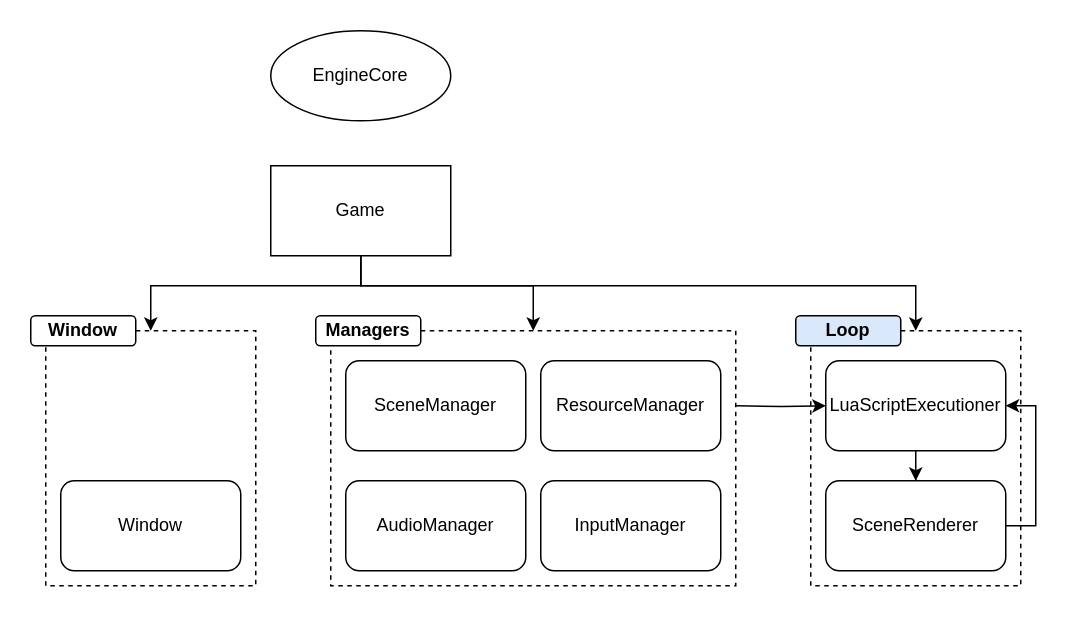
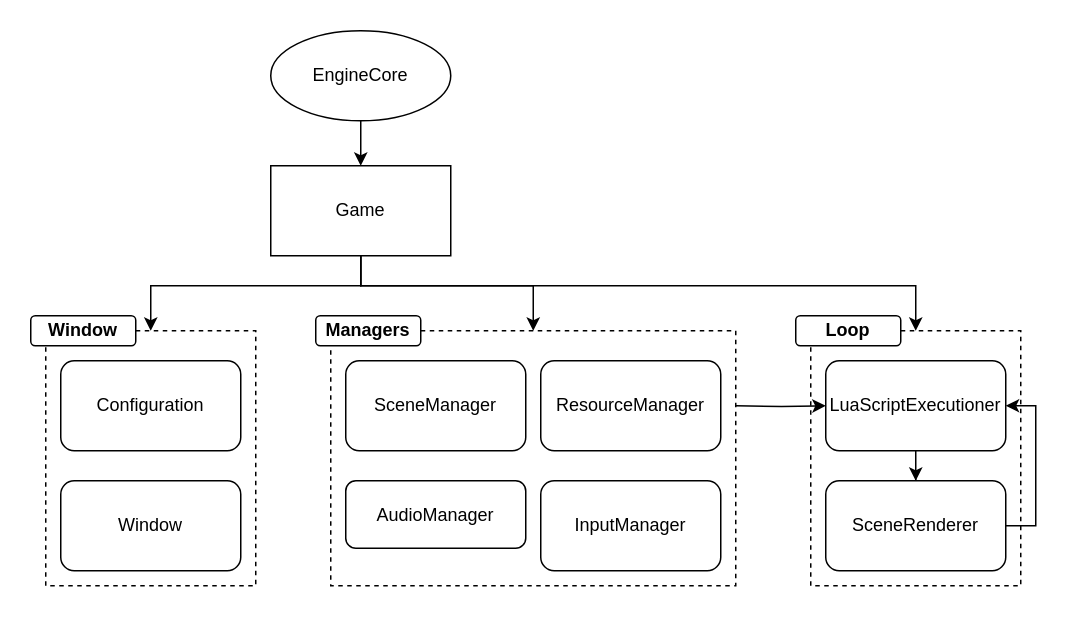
edge "EngineCore" -> "Game": added
node "Loop": fillcolor #dae8fc -> #ffffff
node "Configuration": added
node "AudioManager": size 180x90 -> 180x68
